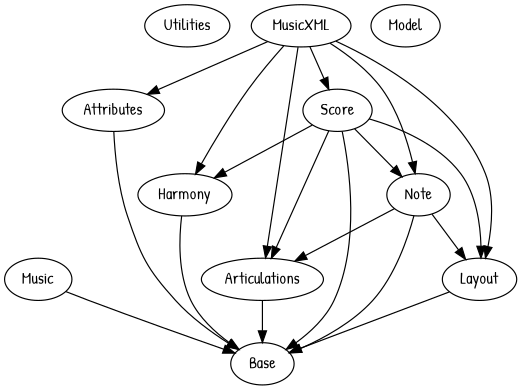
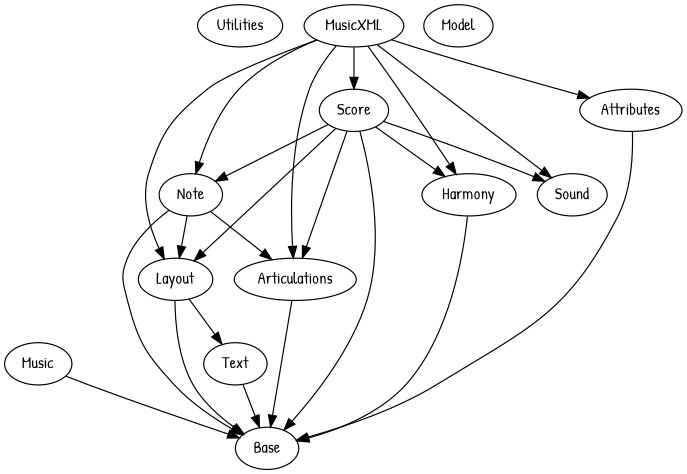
node "Sound": added
node "Text": added
